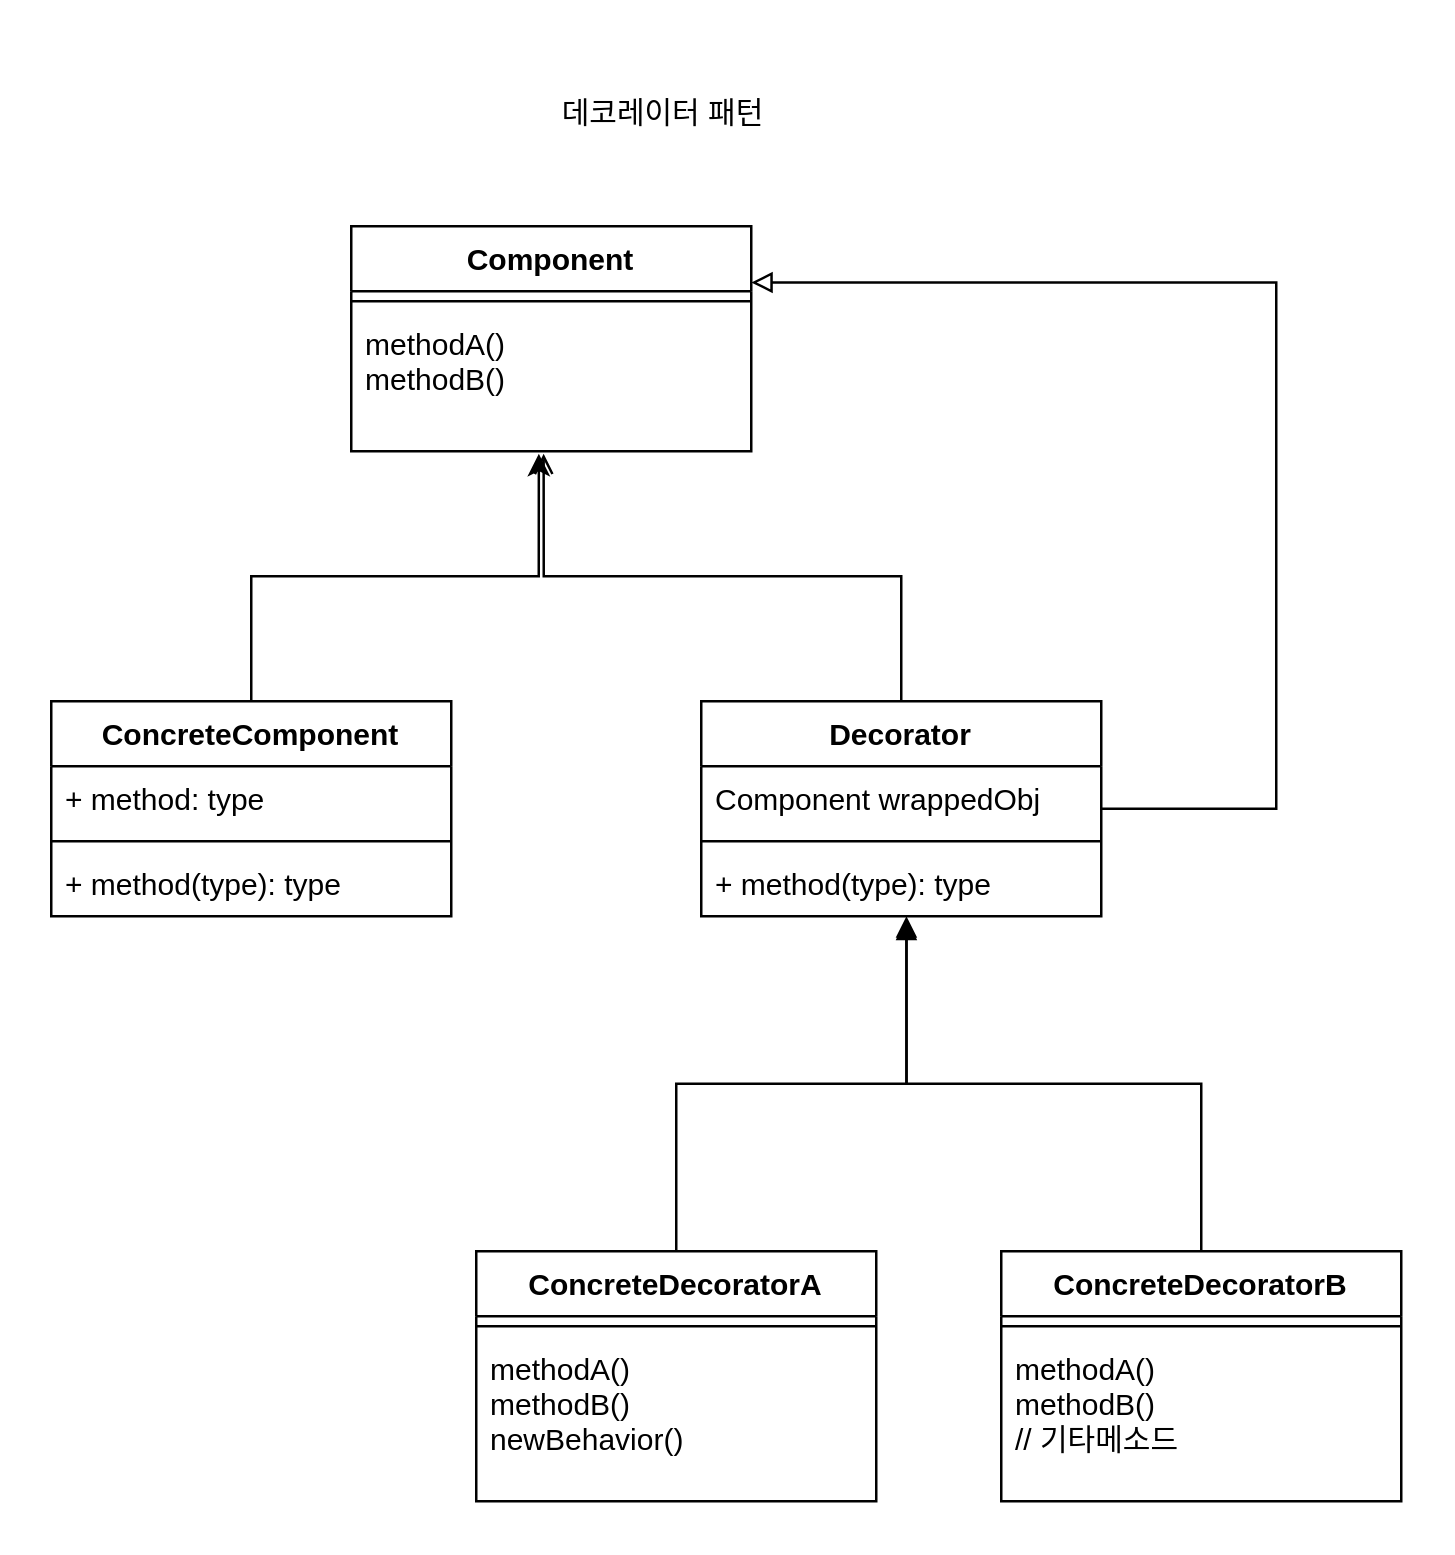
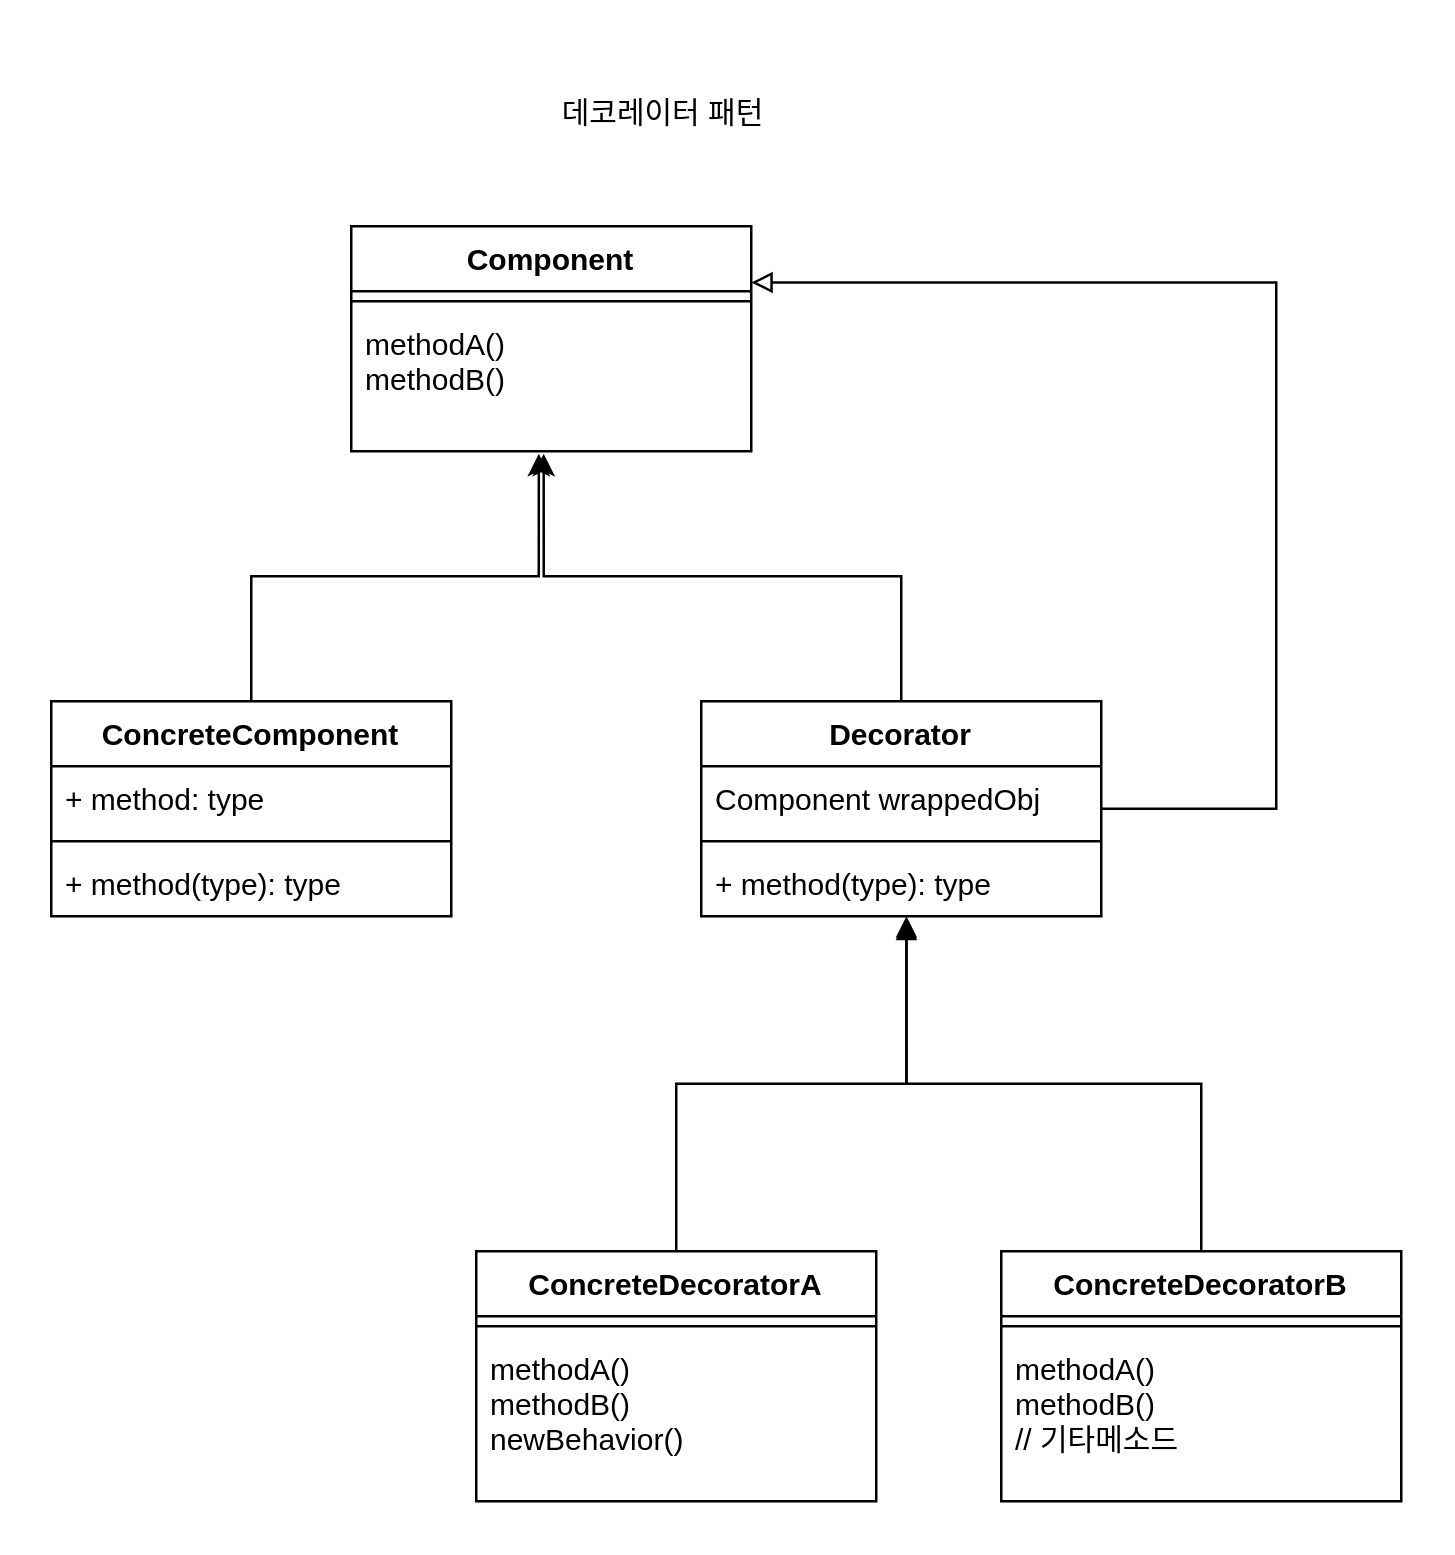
edge "Decorator" -> "methodA() methodB()": arrowhead open -> classic
